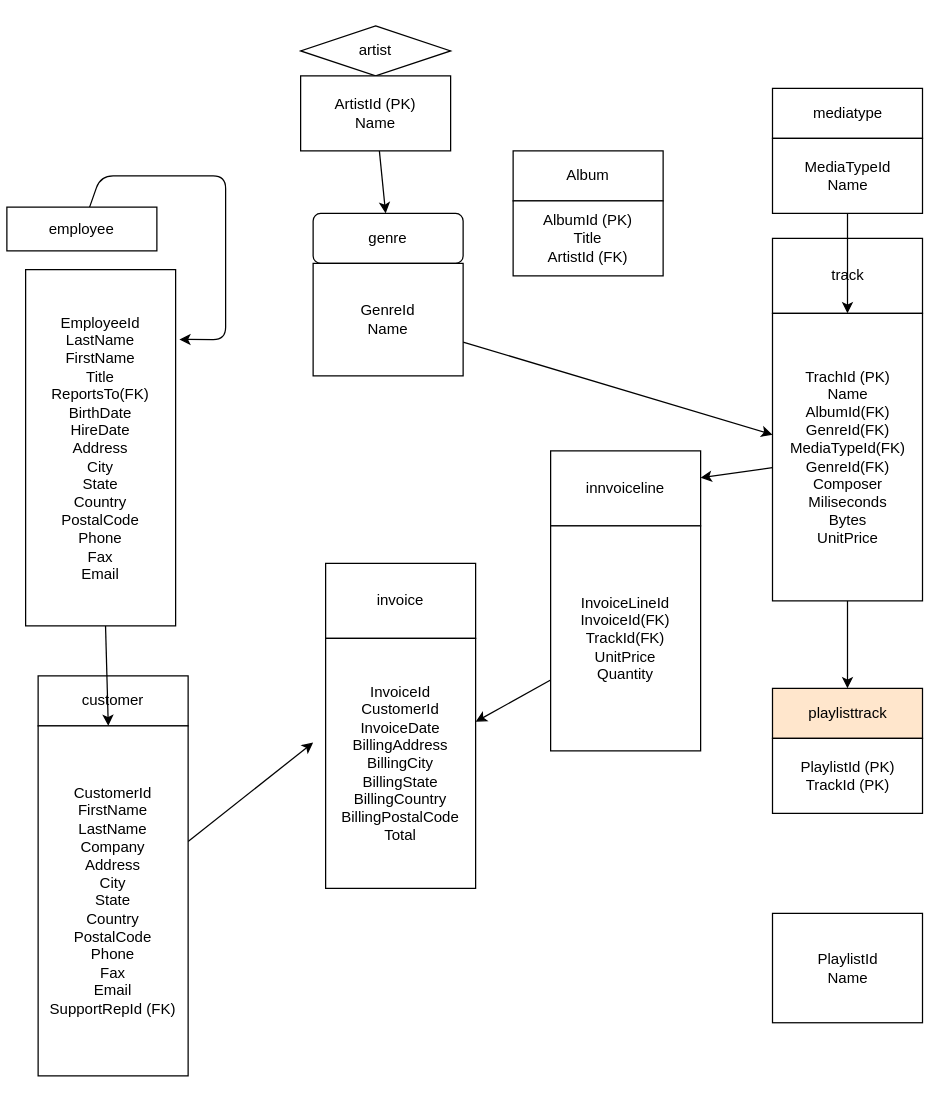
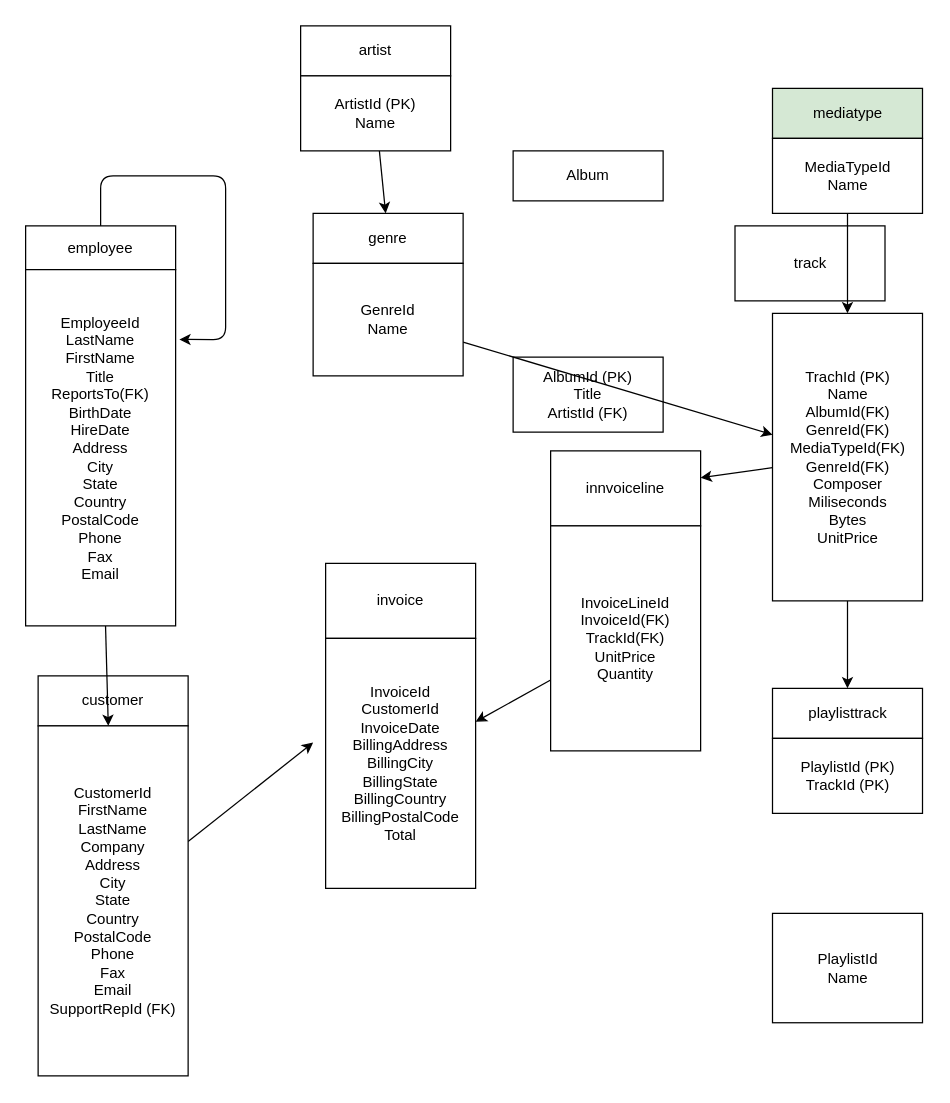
node "artist": shape diamond -> rectangle
node "mediatype": fillcolor #ffffff -> #d5e8d4
node "employee": moved (82, 229) -> (101, 248)
node "genre": shape rounded rectangle -> rectangle
node "AlbumId (PK) Title ArtistId (FK)": moved (588, 238) -> (588, 394)
node "track": moved (848, 276) -> (810, 263)
node "playlisttrack": fillcolor #ffe6cc -> #ffffff
